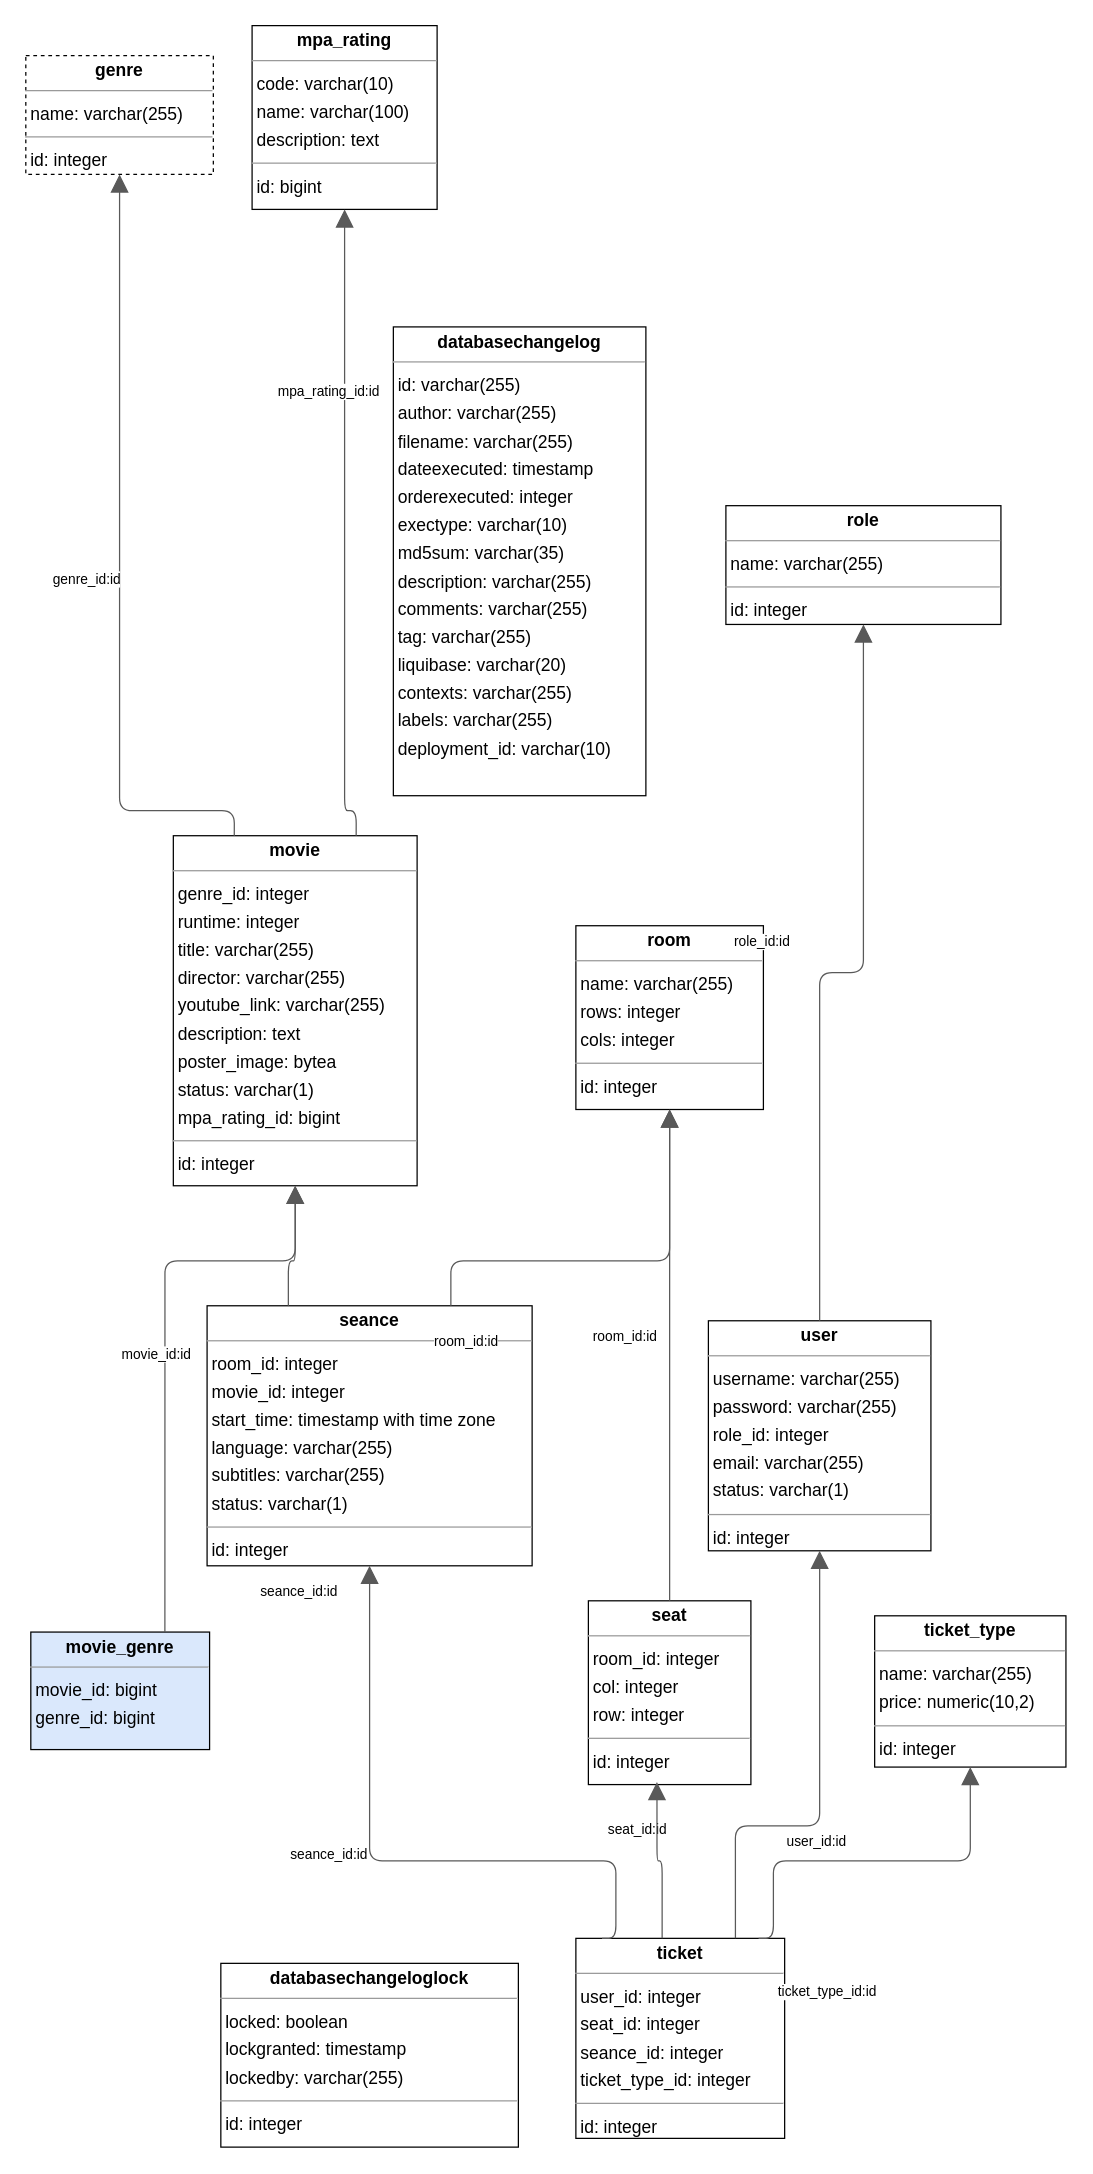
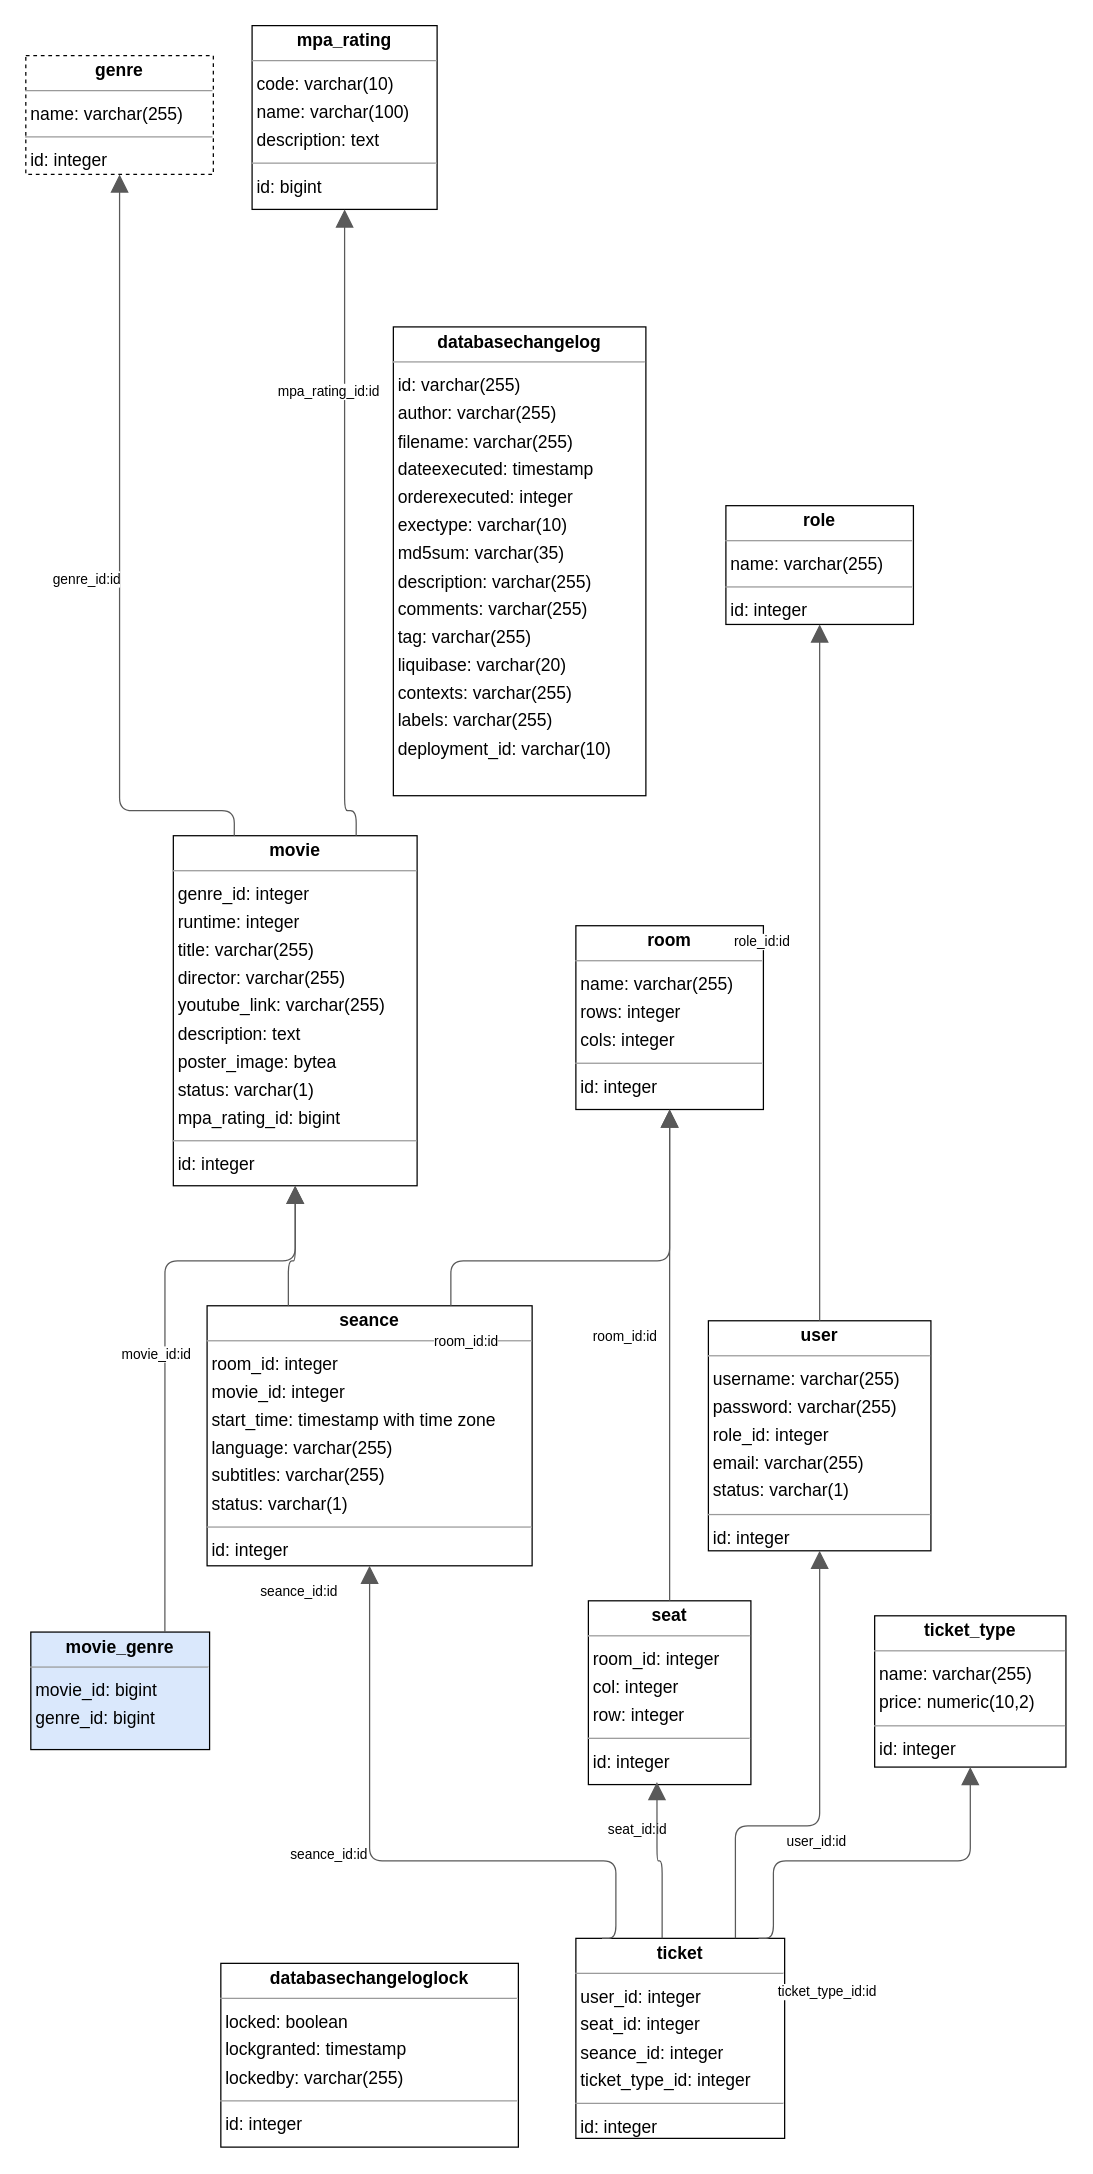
node "role name: varchar(255) id: integer": size 275x119 -> 188x119
